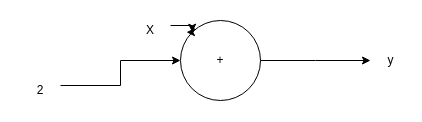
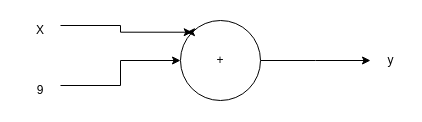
node "X": moved (151, 31) -> (41, 31)
node "2": label "2" -> "9"
